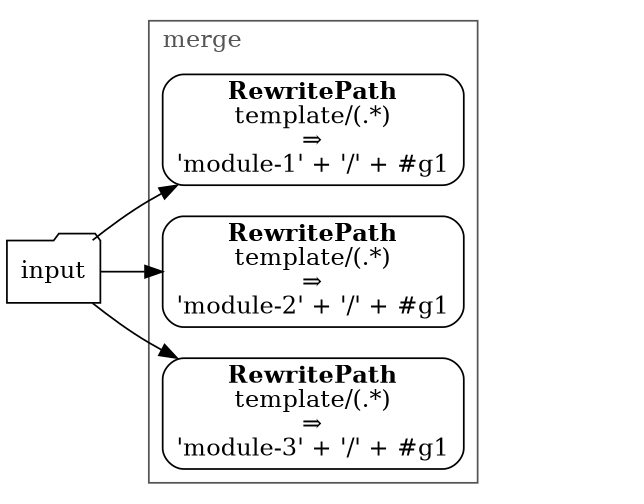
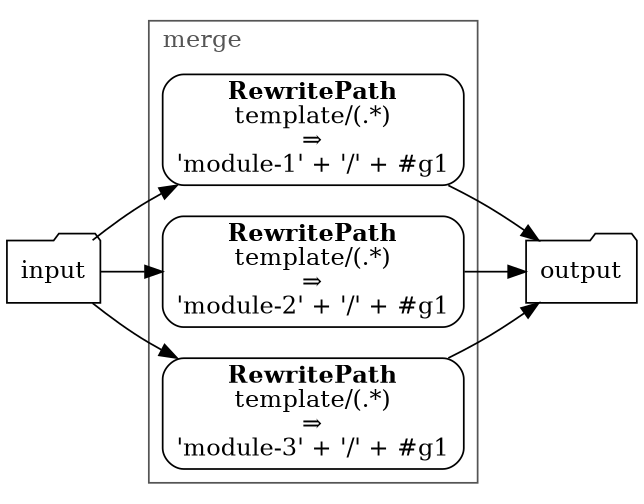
node "output": added
